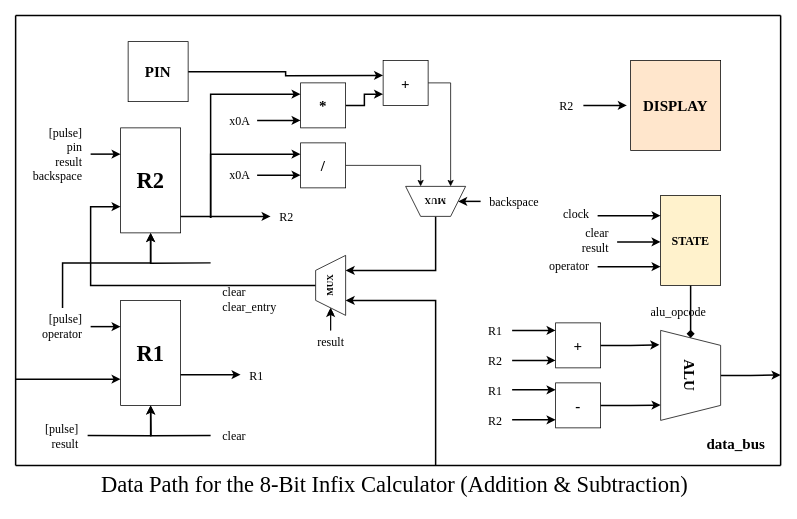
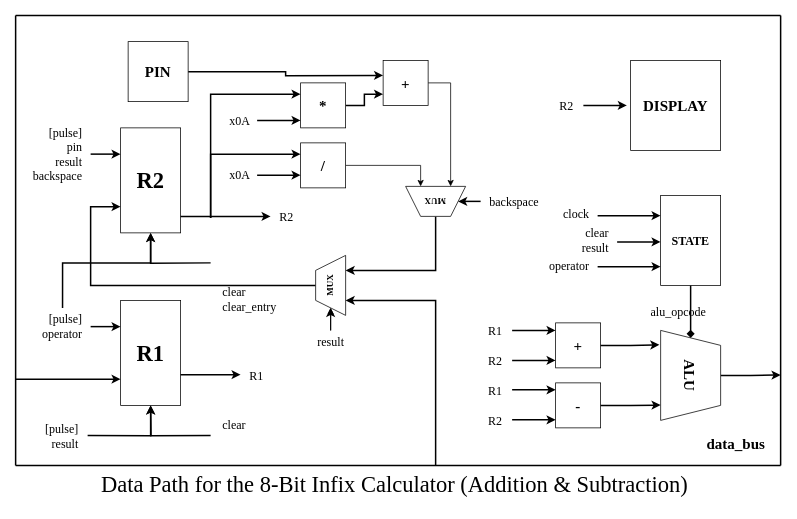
node "DISPLAY": fillcolor #ffe6cc -> #ffffff
node "STATE": fillcolor #fff2cc -> #ffffff
node "clear": moved (240, 436) -> (240, 425)
